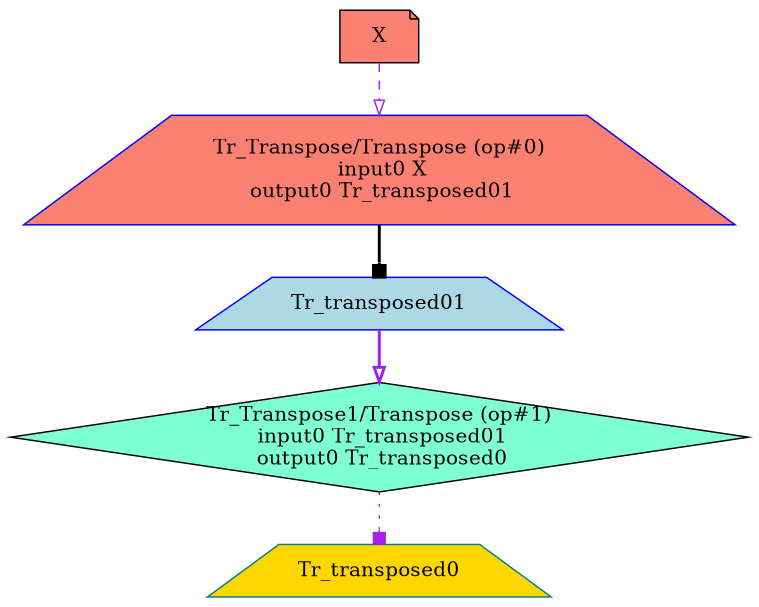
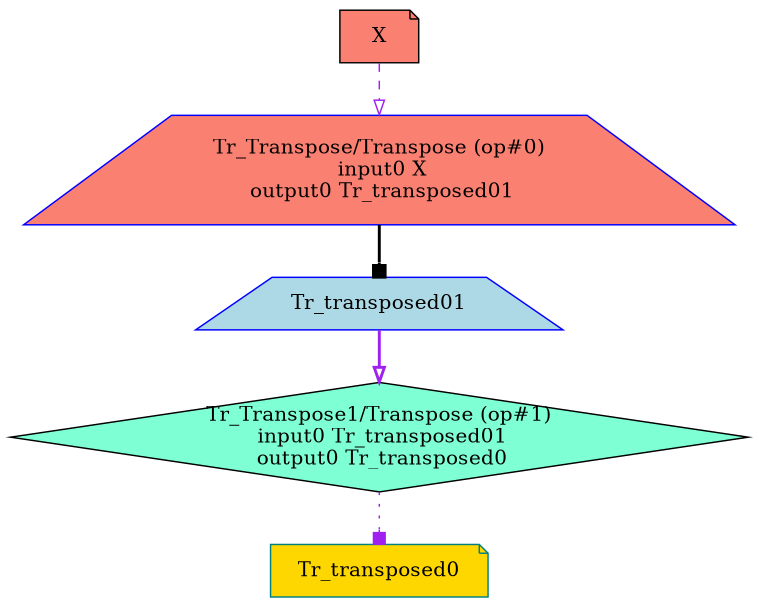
node "Tr_transposed0": shape trapezium -> note
